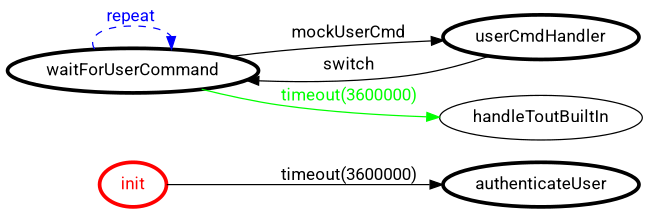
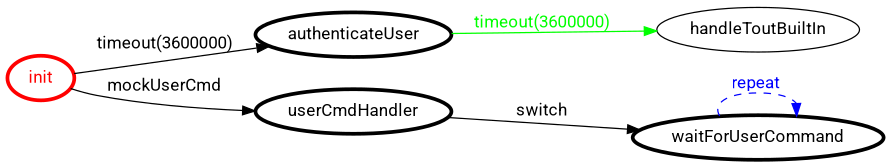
edge "waitForUserCommand" -> "userCmdHandler": now "init" -> "userCmdHandler"
edge "waitForUserCommand" -> "handleToutBuiltIn": now "authenticateUser" -> "handleToutBuiltIn"
